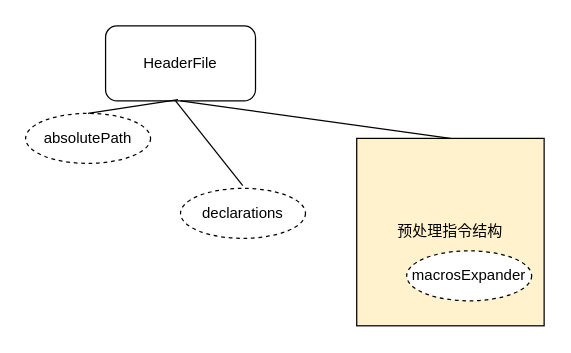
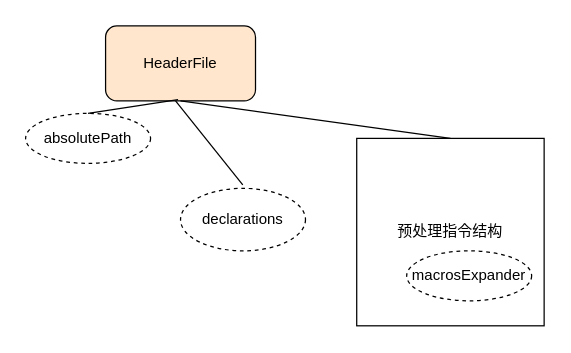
node "HeaderFile": fillcolor #ffffff -> #ffe6cc
node "declarations": size 125x50 -> 125x63
node "预处理指令结构": fillcolor #fff2cc -> #ffffff
